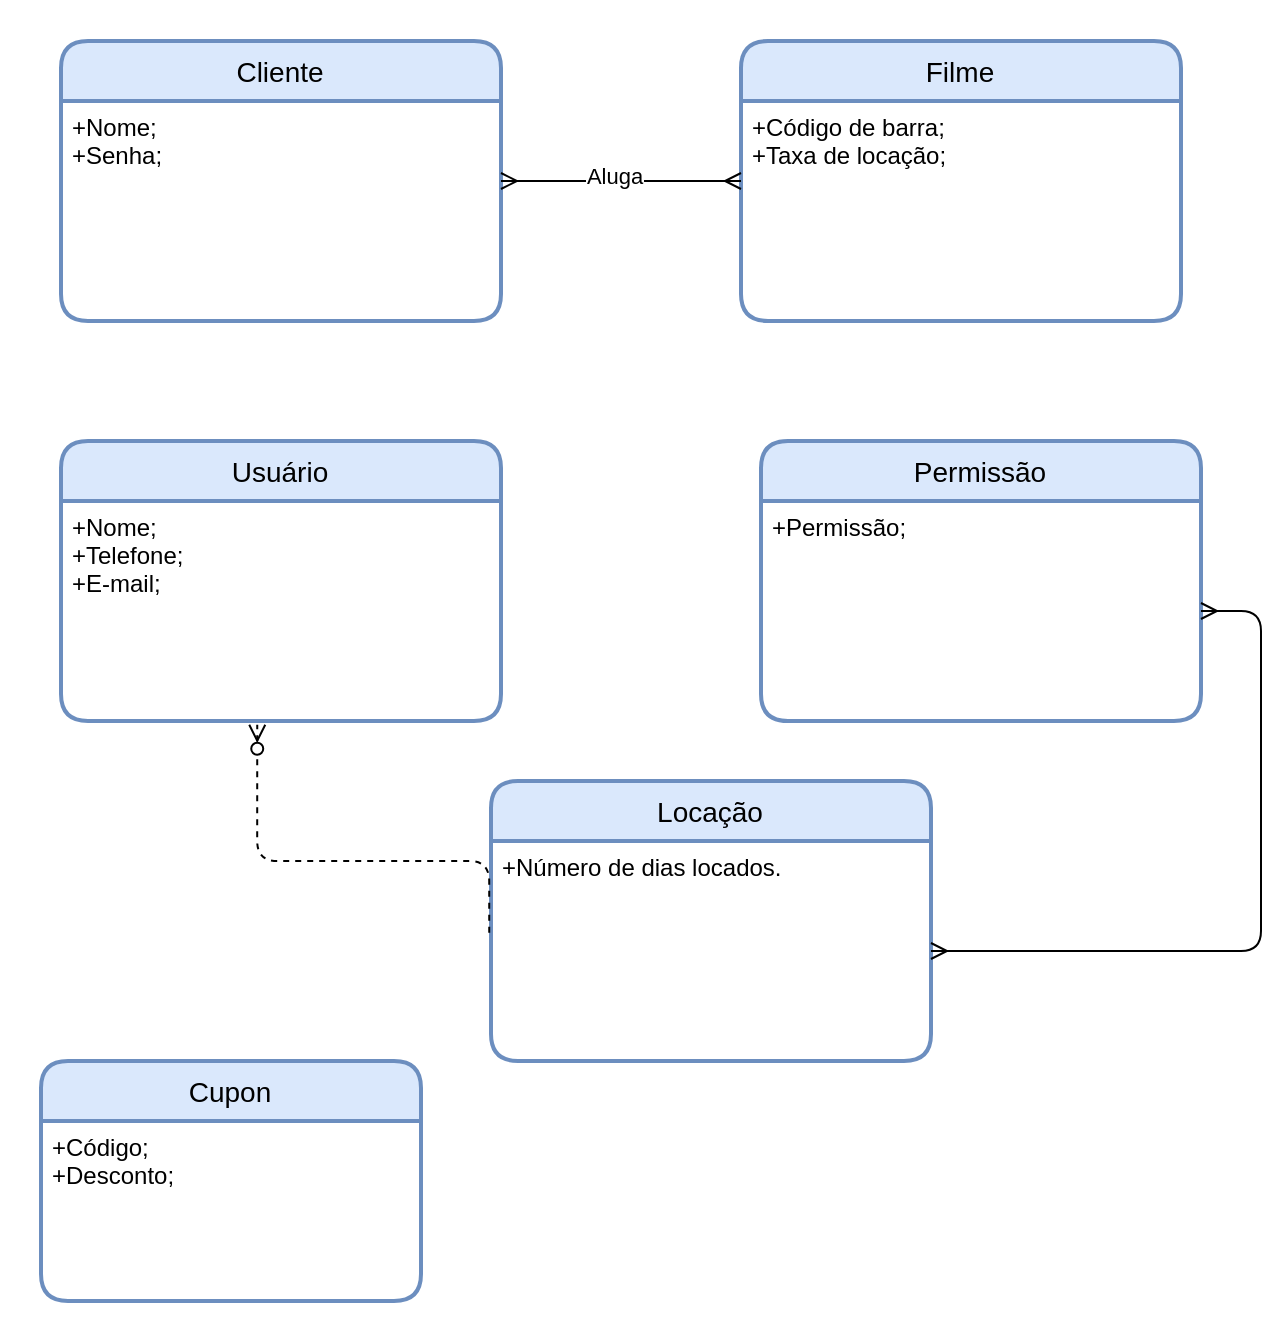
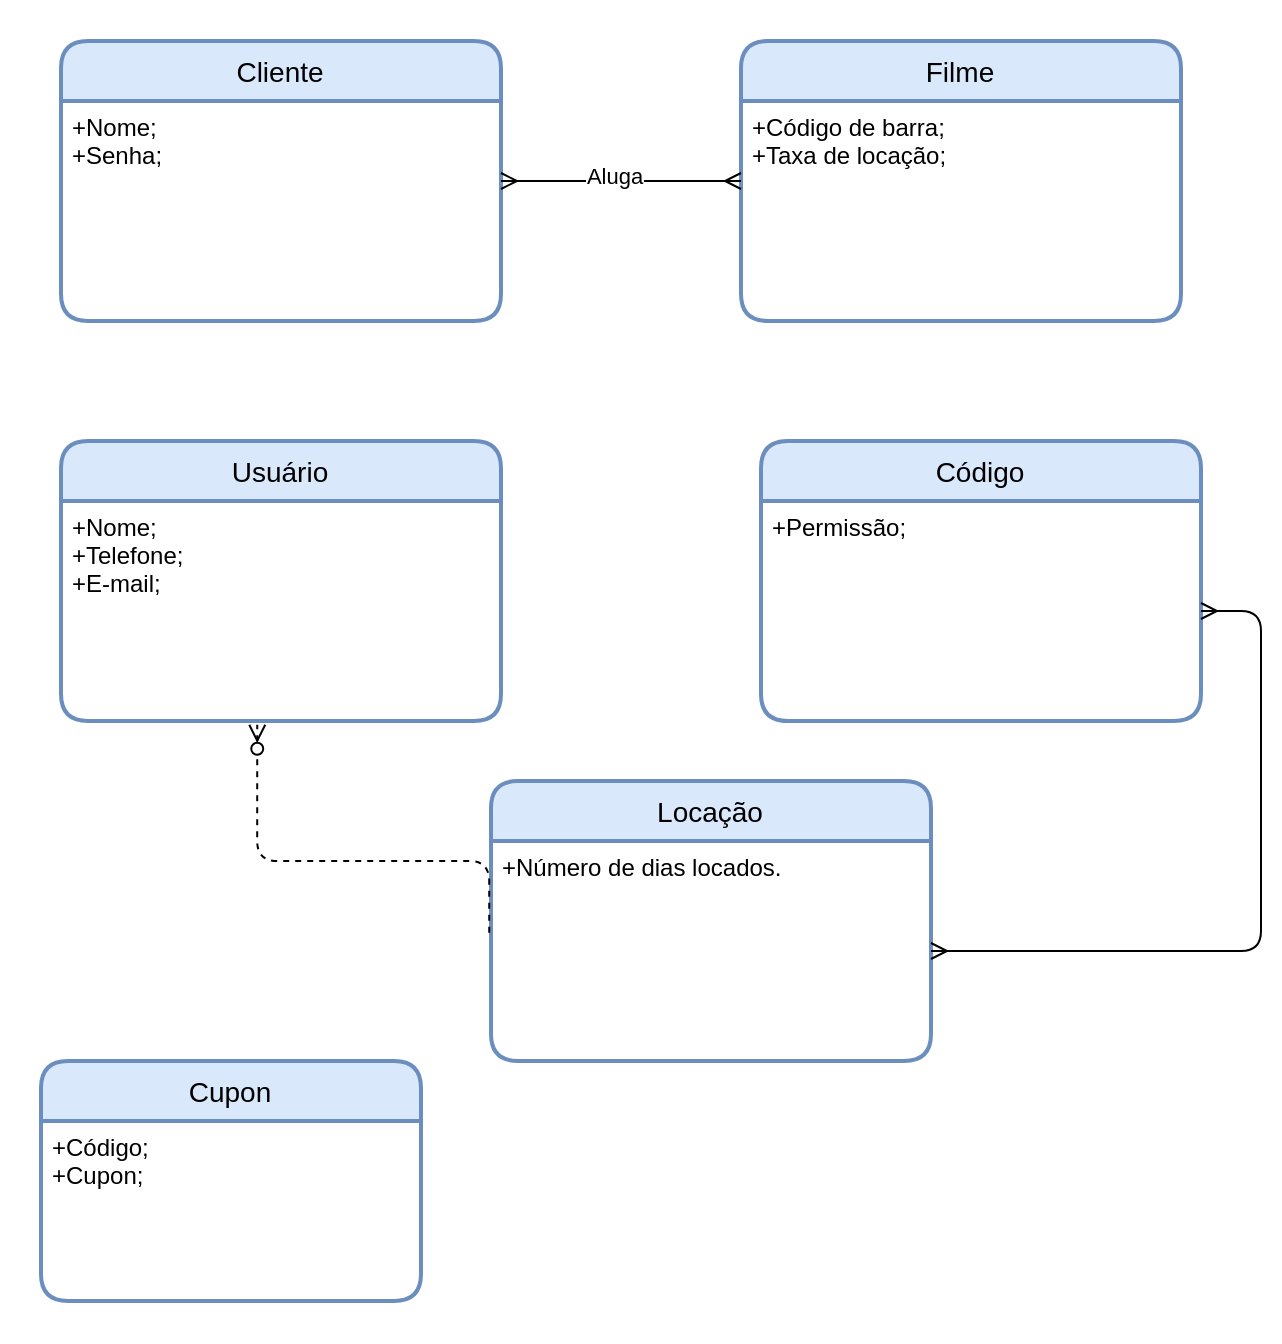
node "Permissão": label "Permissão" -> "Código"
node "+Código; +Desconto;": label "+Código; +Desconto;" -> "+Código; +Cupon;"
